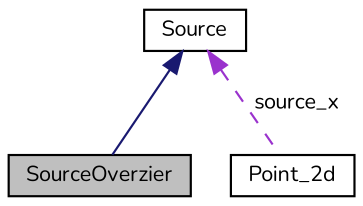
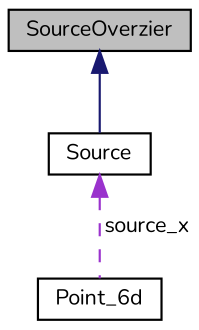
edge "SourceOverzier" -> "Source": reversed
node "Point_2d": label "Point_2d" -> "Point_6d"
